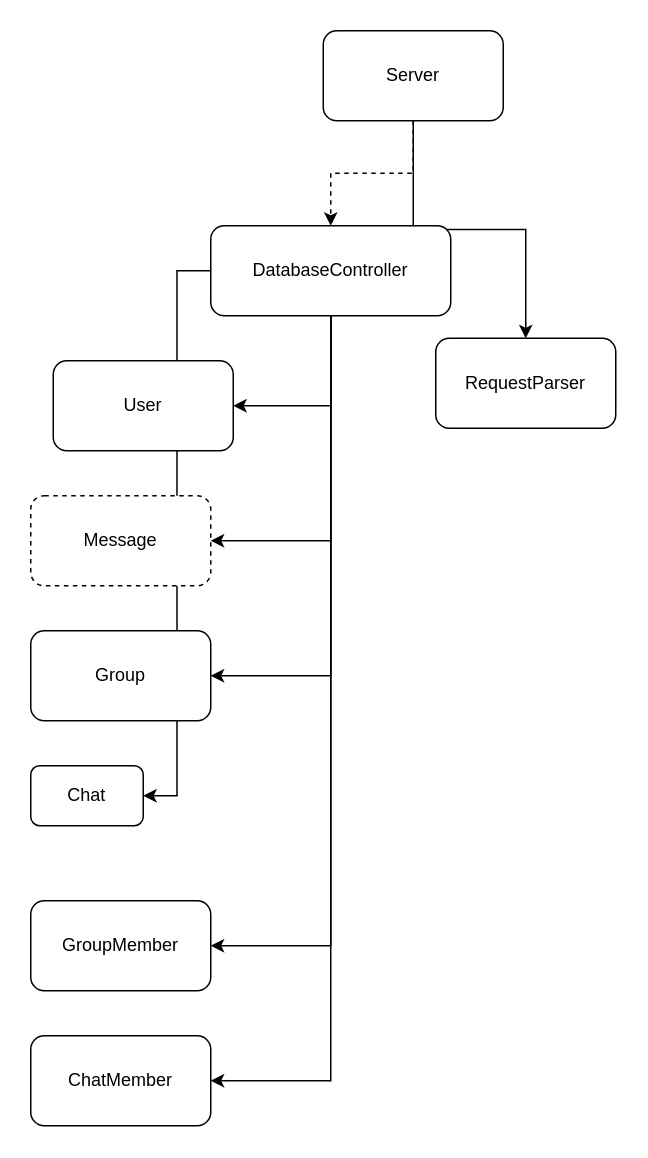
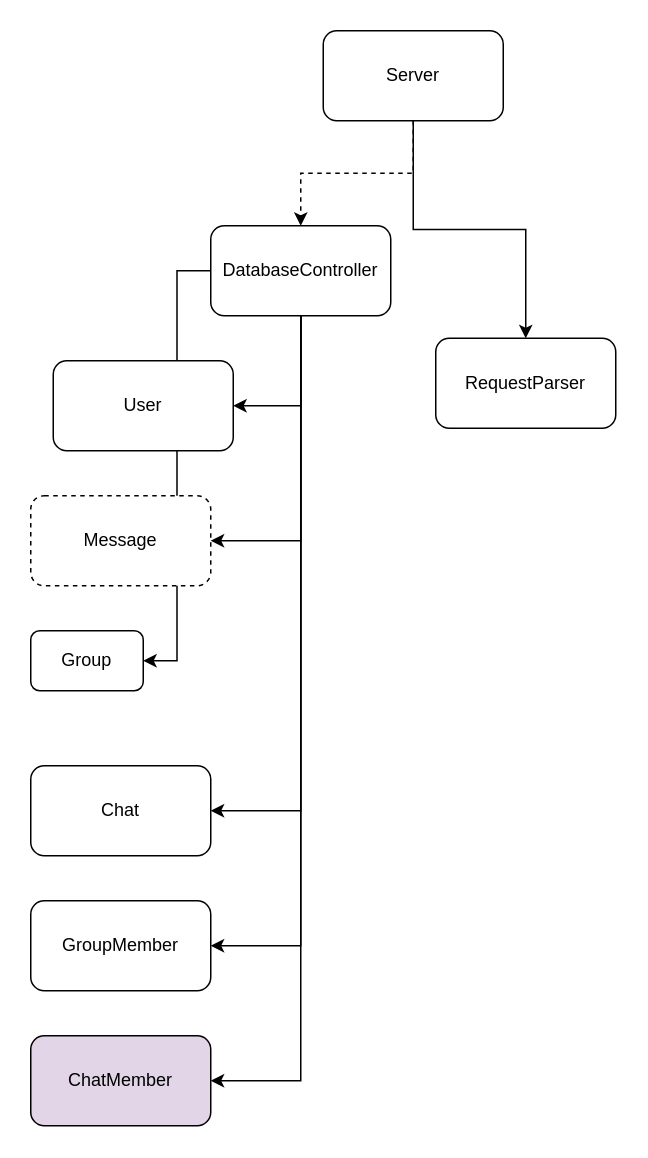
node "DatabaseController": size 240x90 -> 180x90
node "Group": size 180x90 -> 113x60
node "Chat": size 113x60 -> 180x90
node "ChatMember": fillcolor #ffffff -> #e1d5e7
